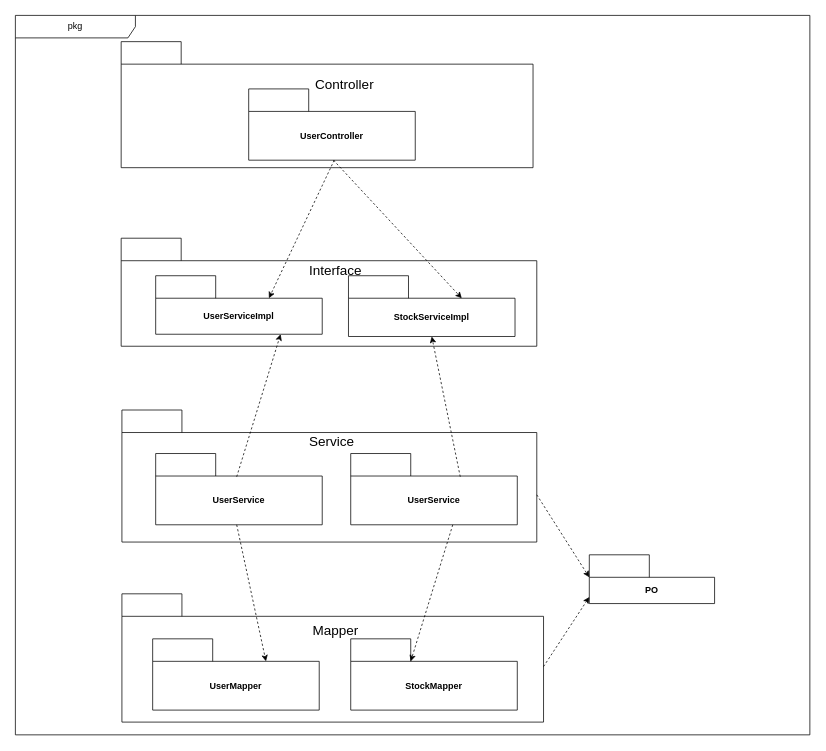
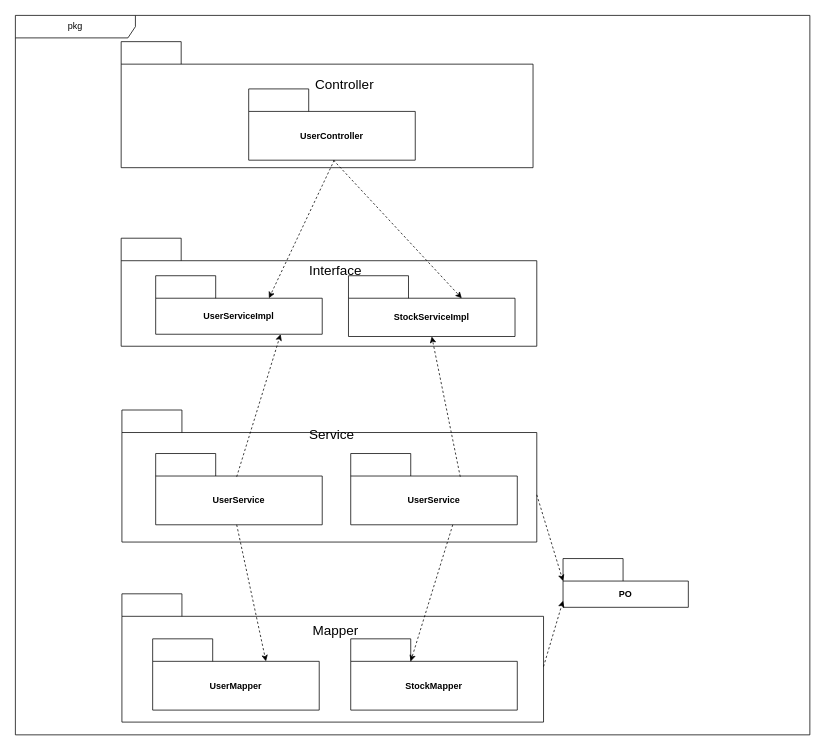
node "Service": moved (332, 442) -> (332, 435)
node "PO": moved (652, 579) -> (626, 583)
